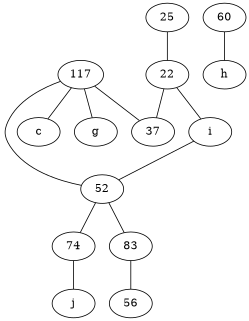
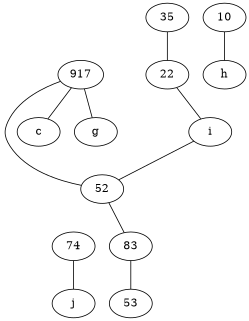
node "25": label "25" -> "35"
node "60": label "60" -> "10"
node "117": label "117" -> "917"
node "37": removed
edge "52" -- "74": removed
node "56": label "56" -> "53"
